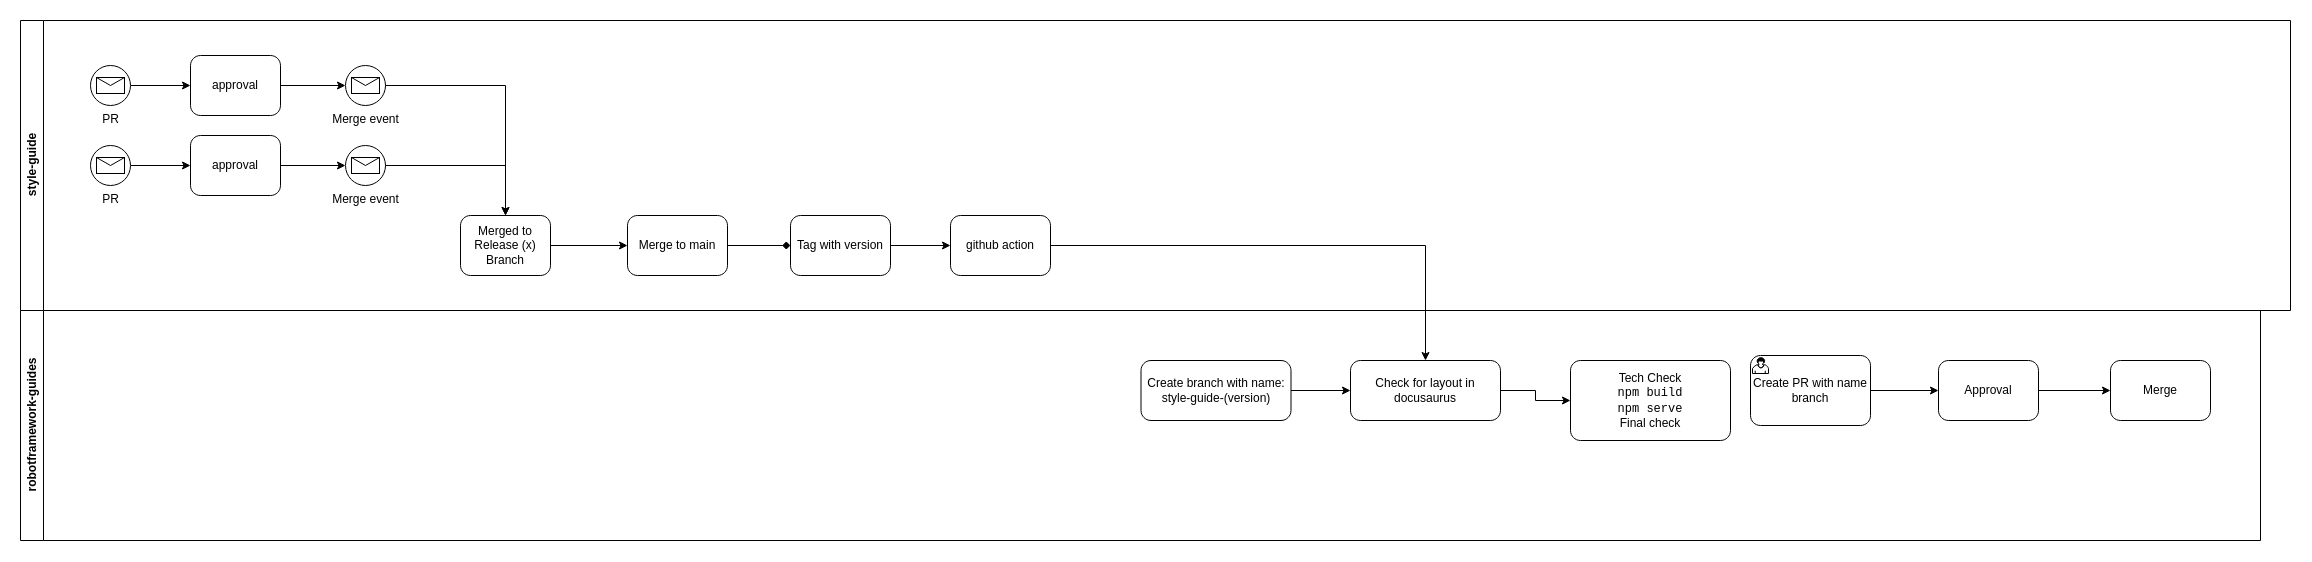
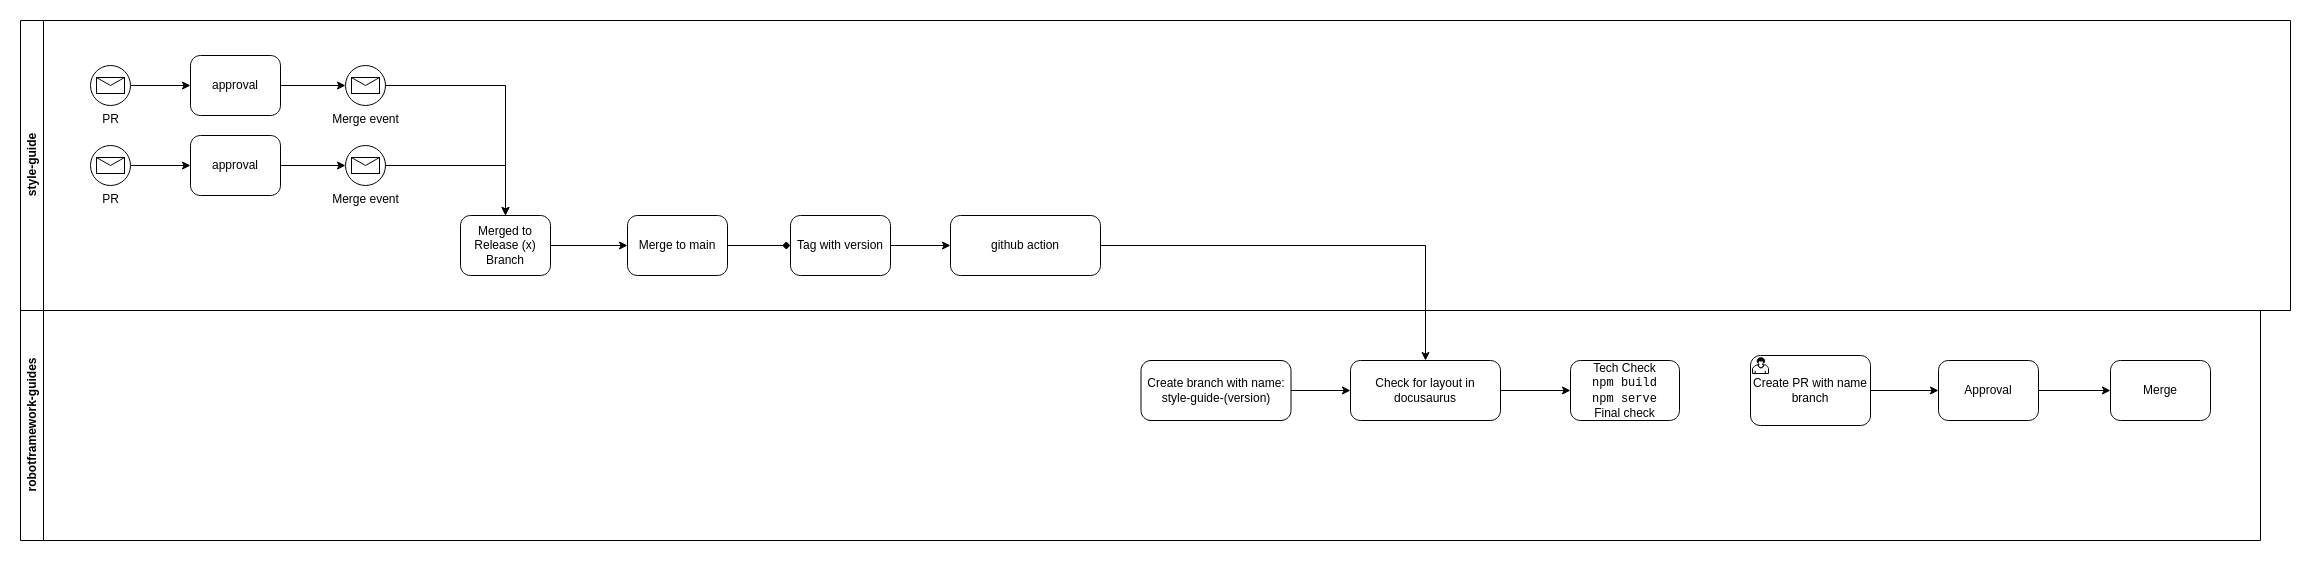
node "github action": size 100x60 -> 150x60
node "Tech Check npm build npm serve Final check": size 160x80 -> 109x60
